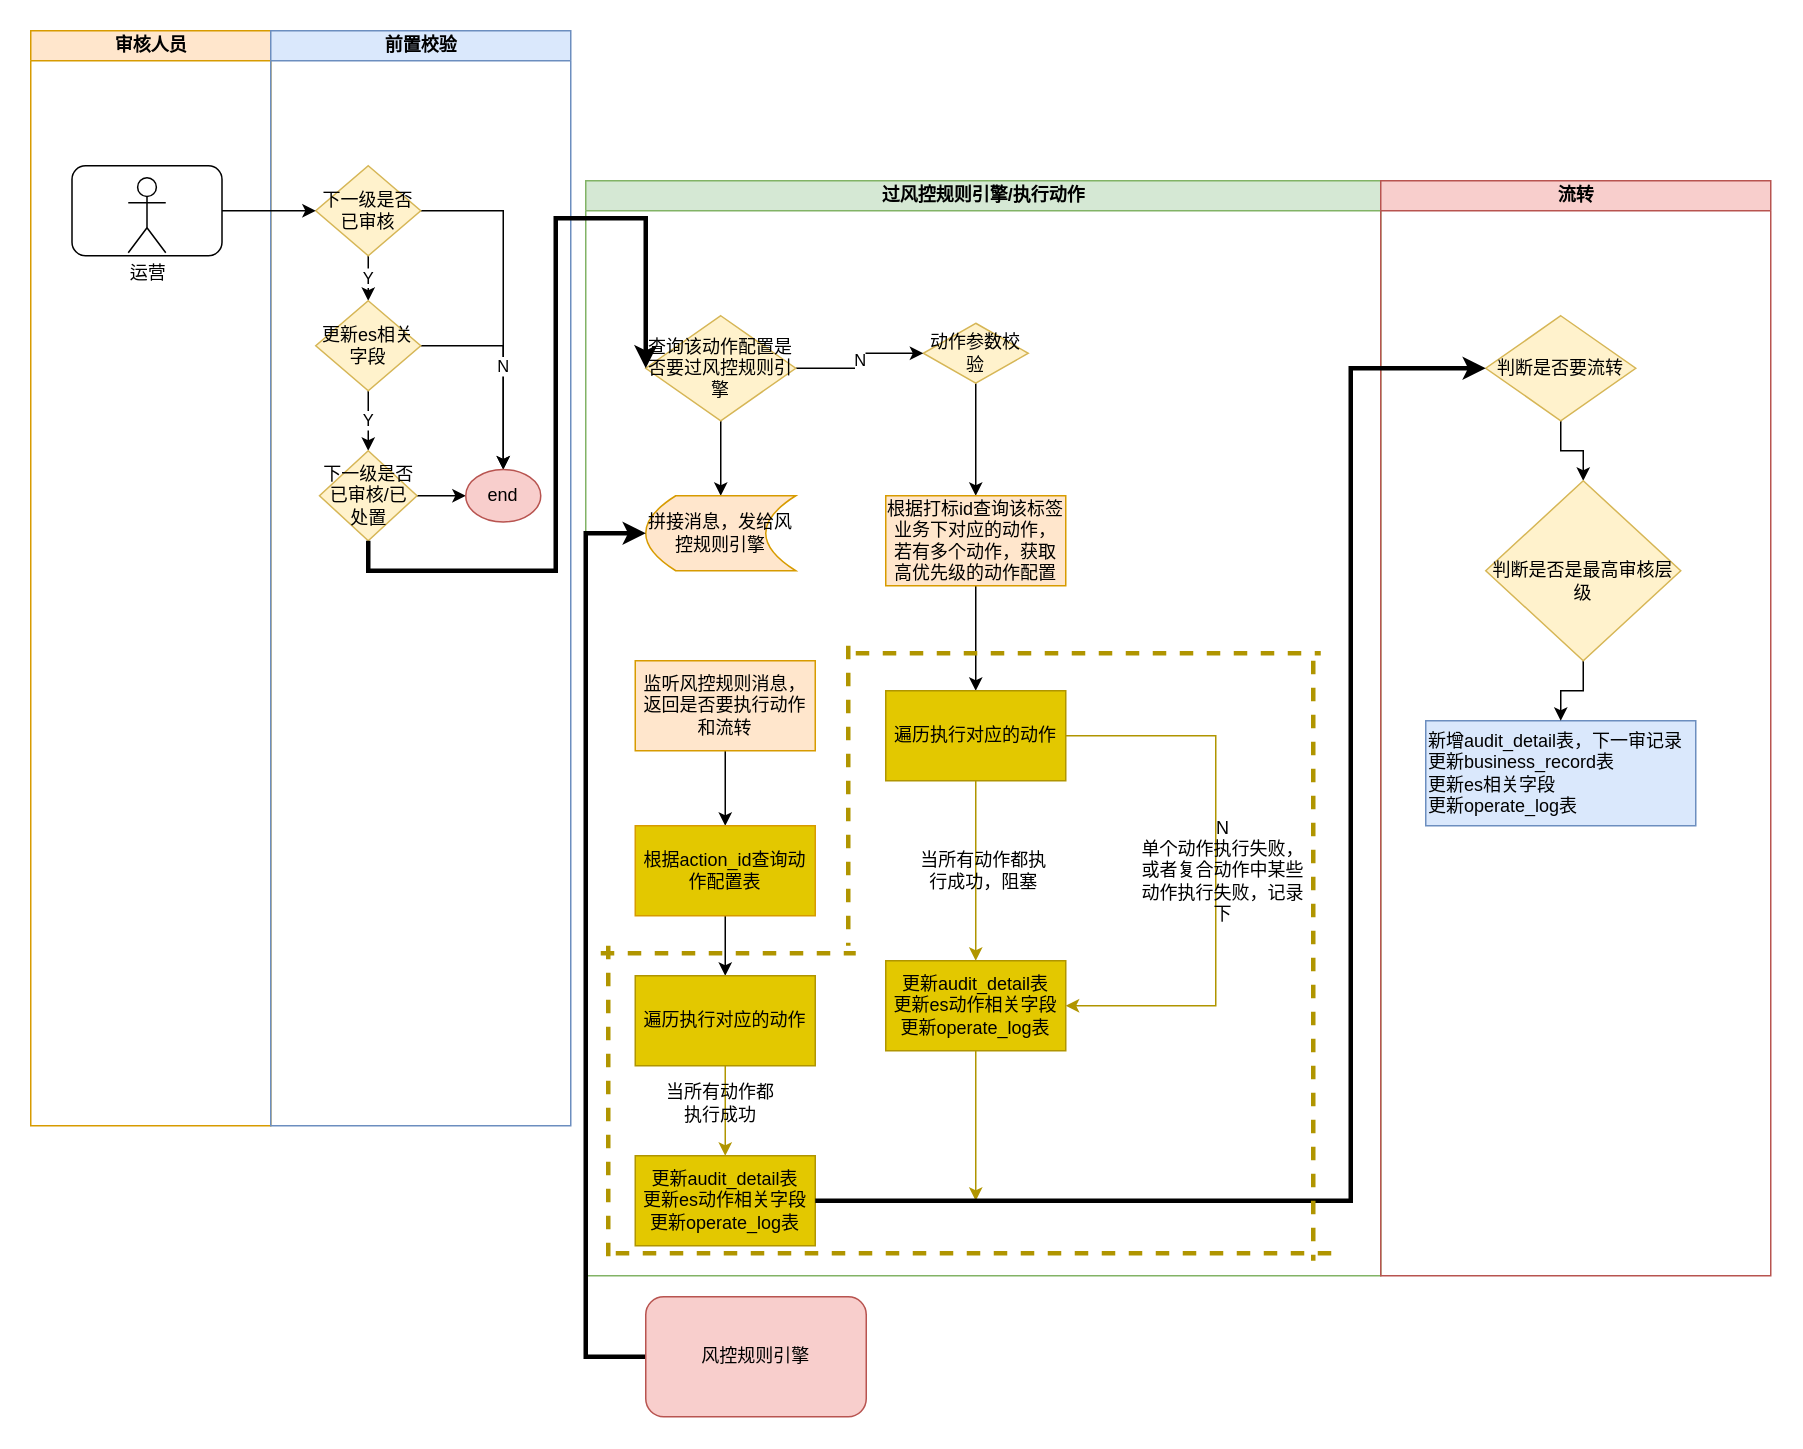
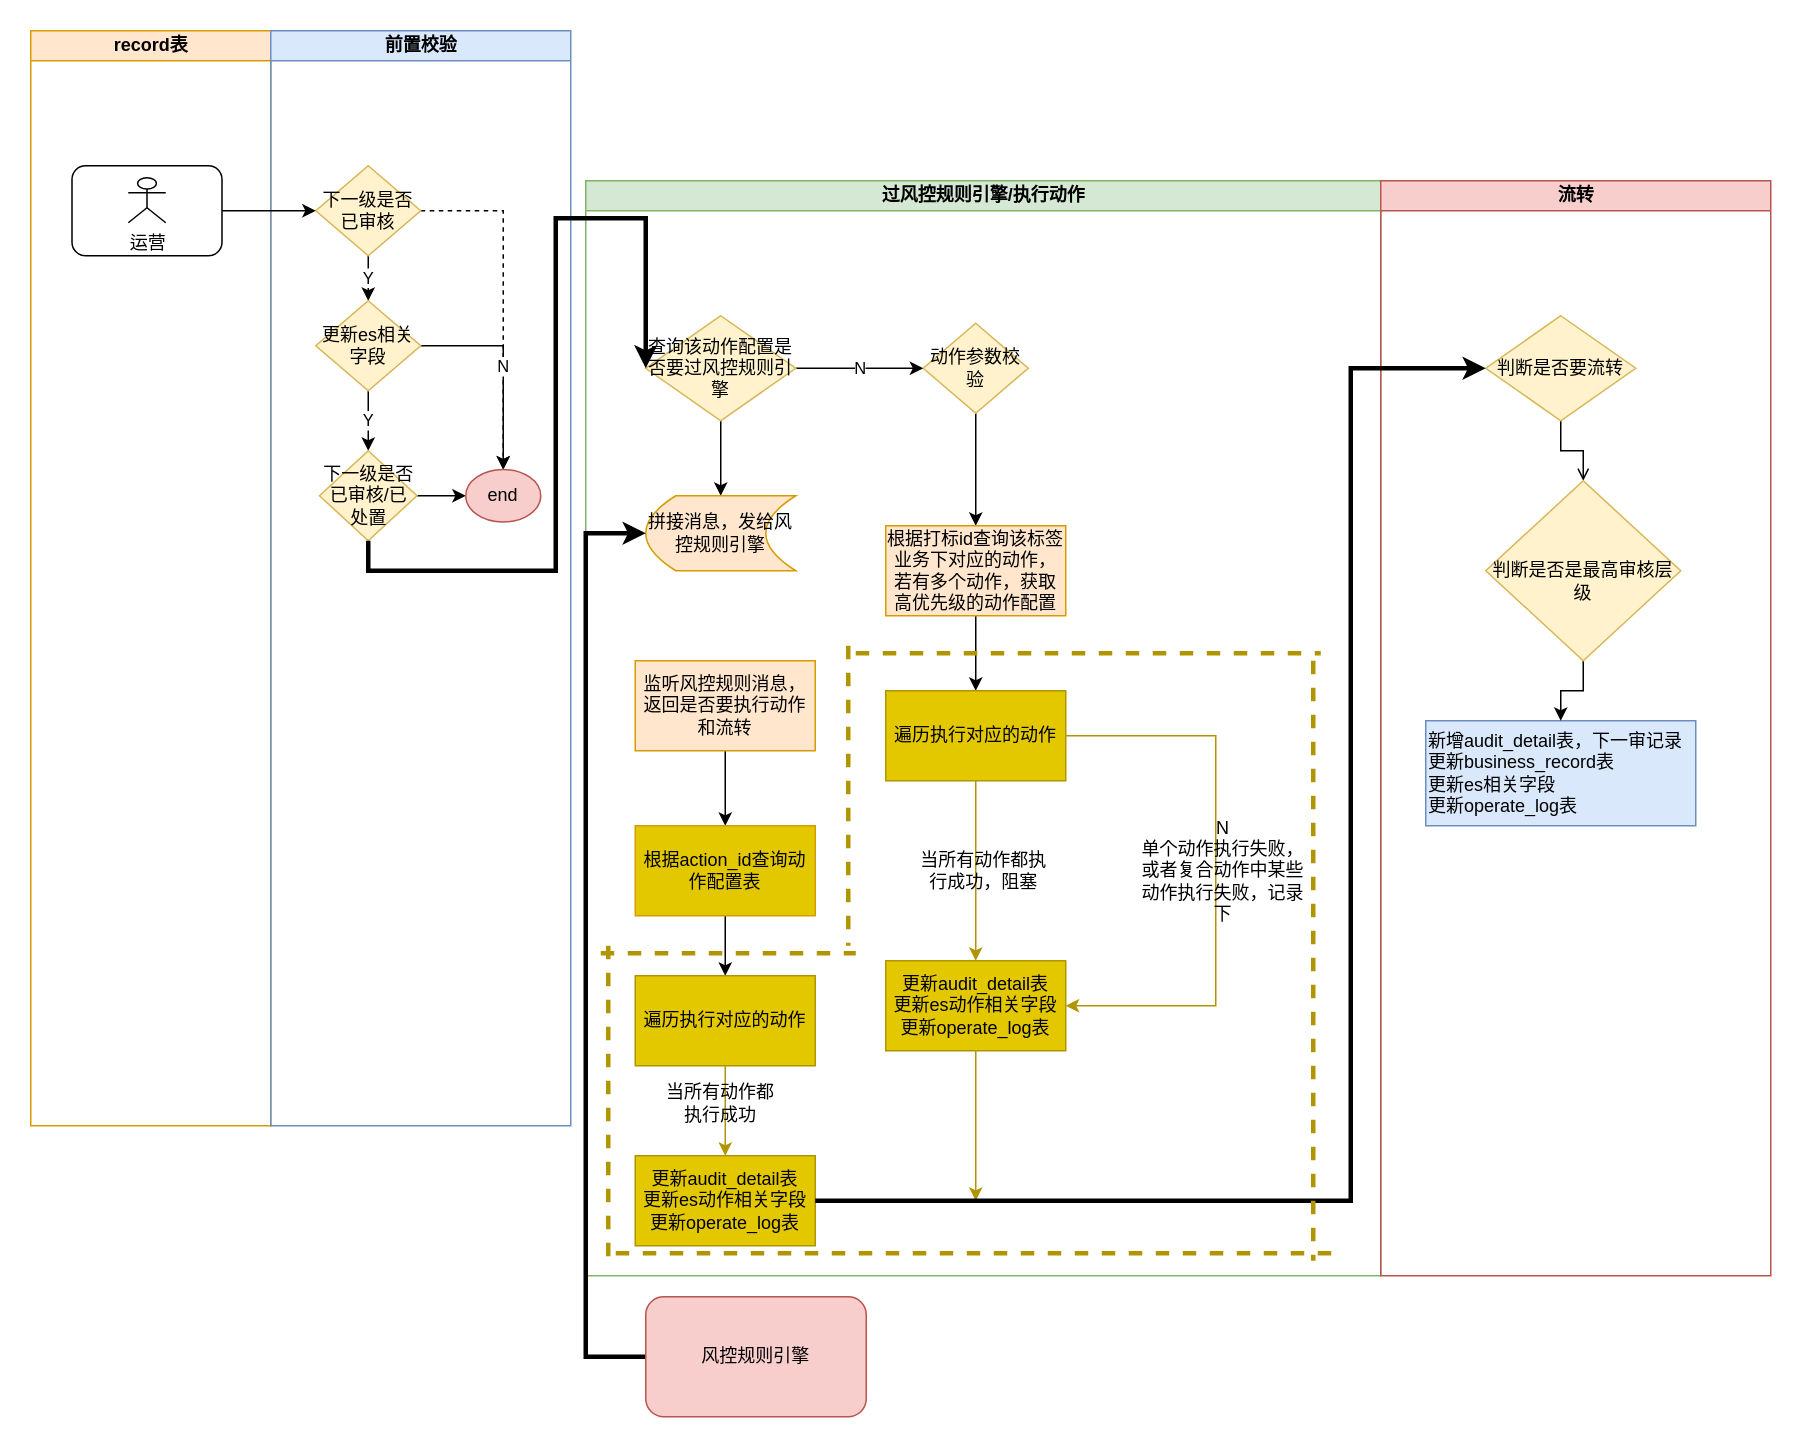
node "审核人员": label "审核人员" -> "record表"
node "运营": size 38x75 -> 38x45
edge "下一级是否已审核" -> "end": style solid -> dashed
node "动作参数校验": size 105x60 -> 105x90
edge "判断是否要流转" -> "判断是否是最高审核层级": arrowhead classic -> open
node "根据打标id查询该标签业务下对应的动作，若有多个动作，获取高优先级的动作配置": moved (976, 541) -> (976, 571)
